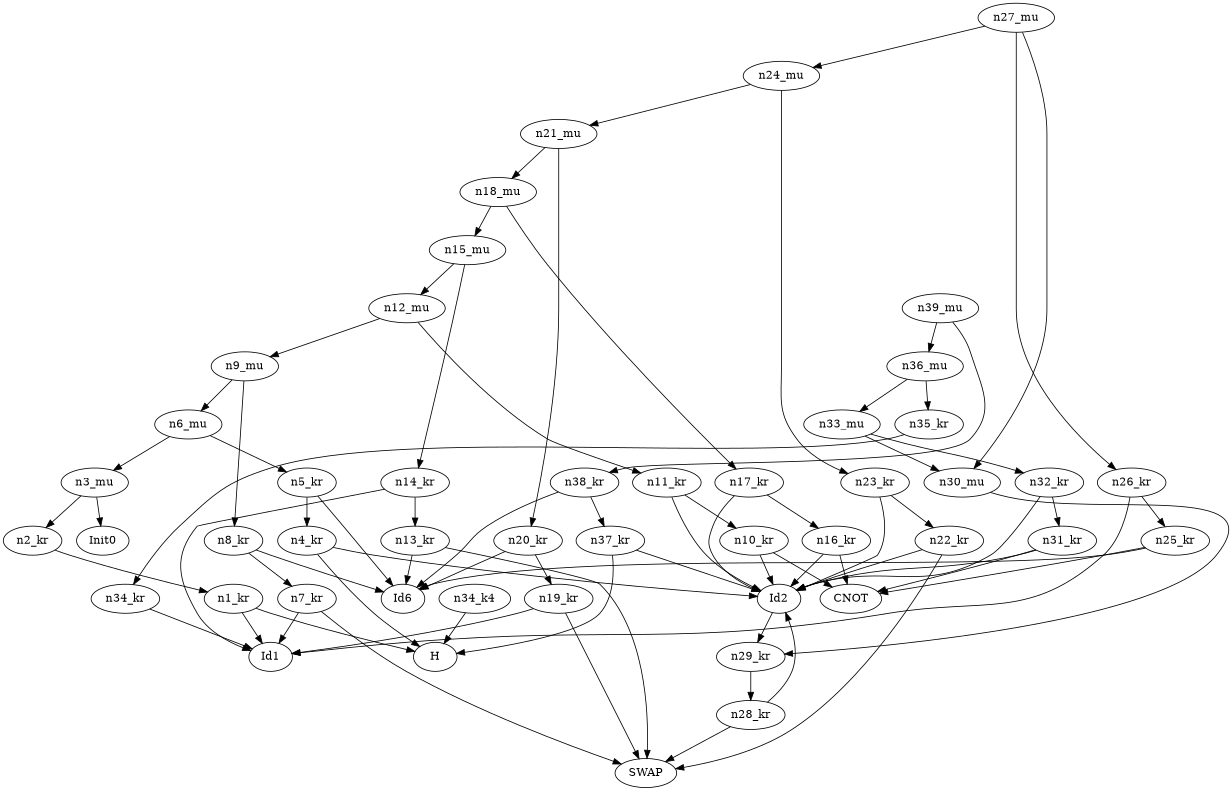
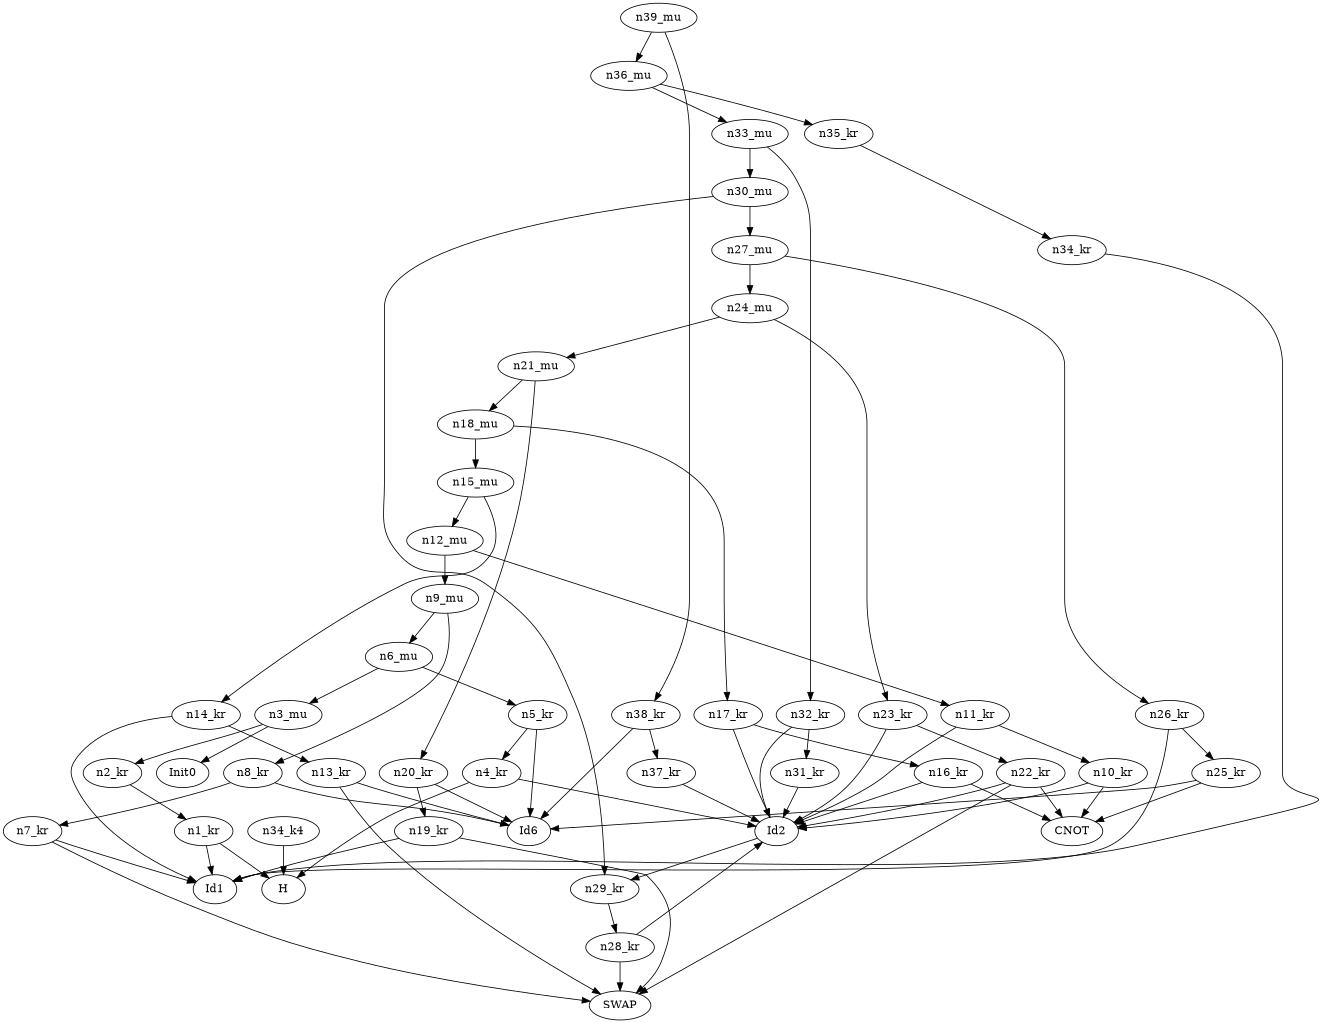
edge "n27_mu" -> "n30_mu": reversed
edge "n31_kr" -> "CNOT": now "n22_kr" -> "CNOT"
edge "n37_kr" -> "H": removed
